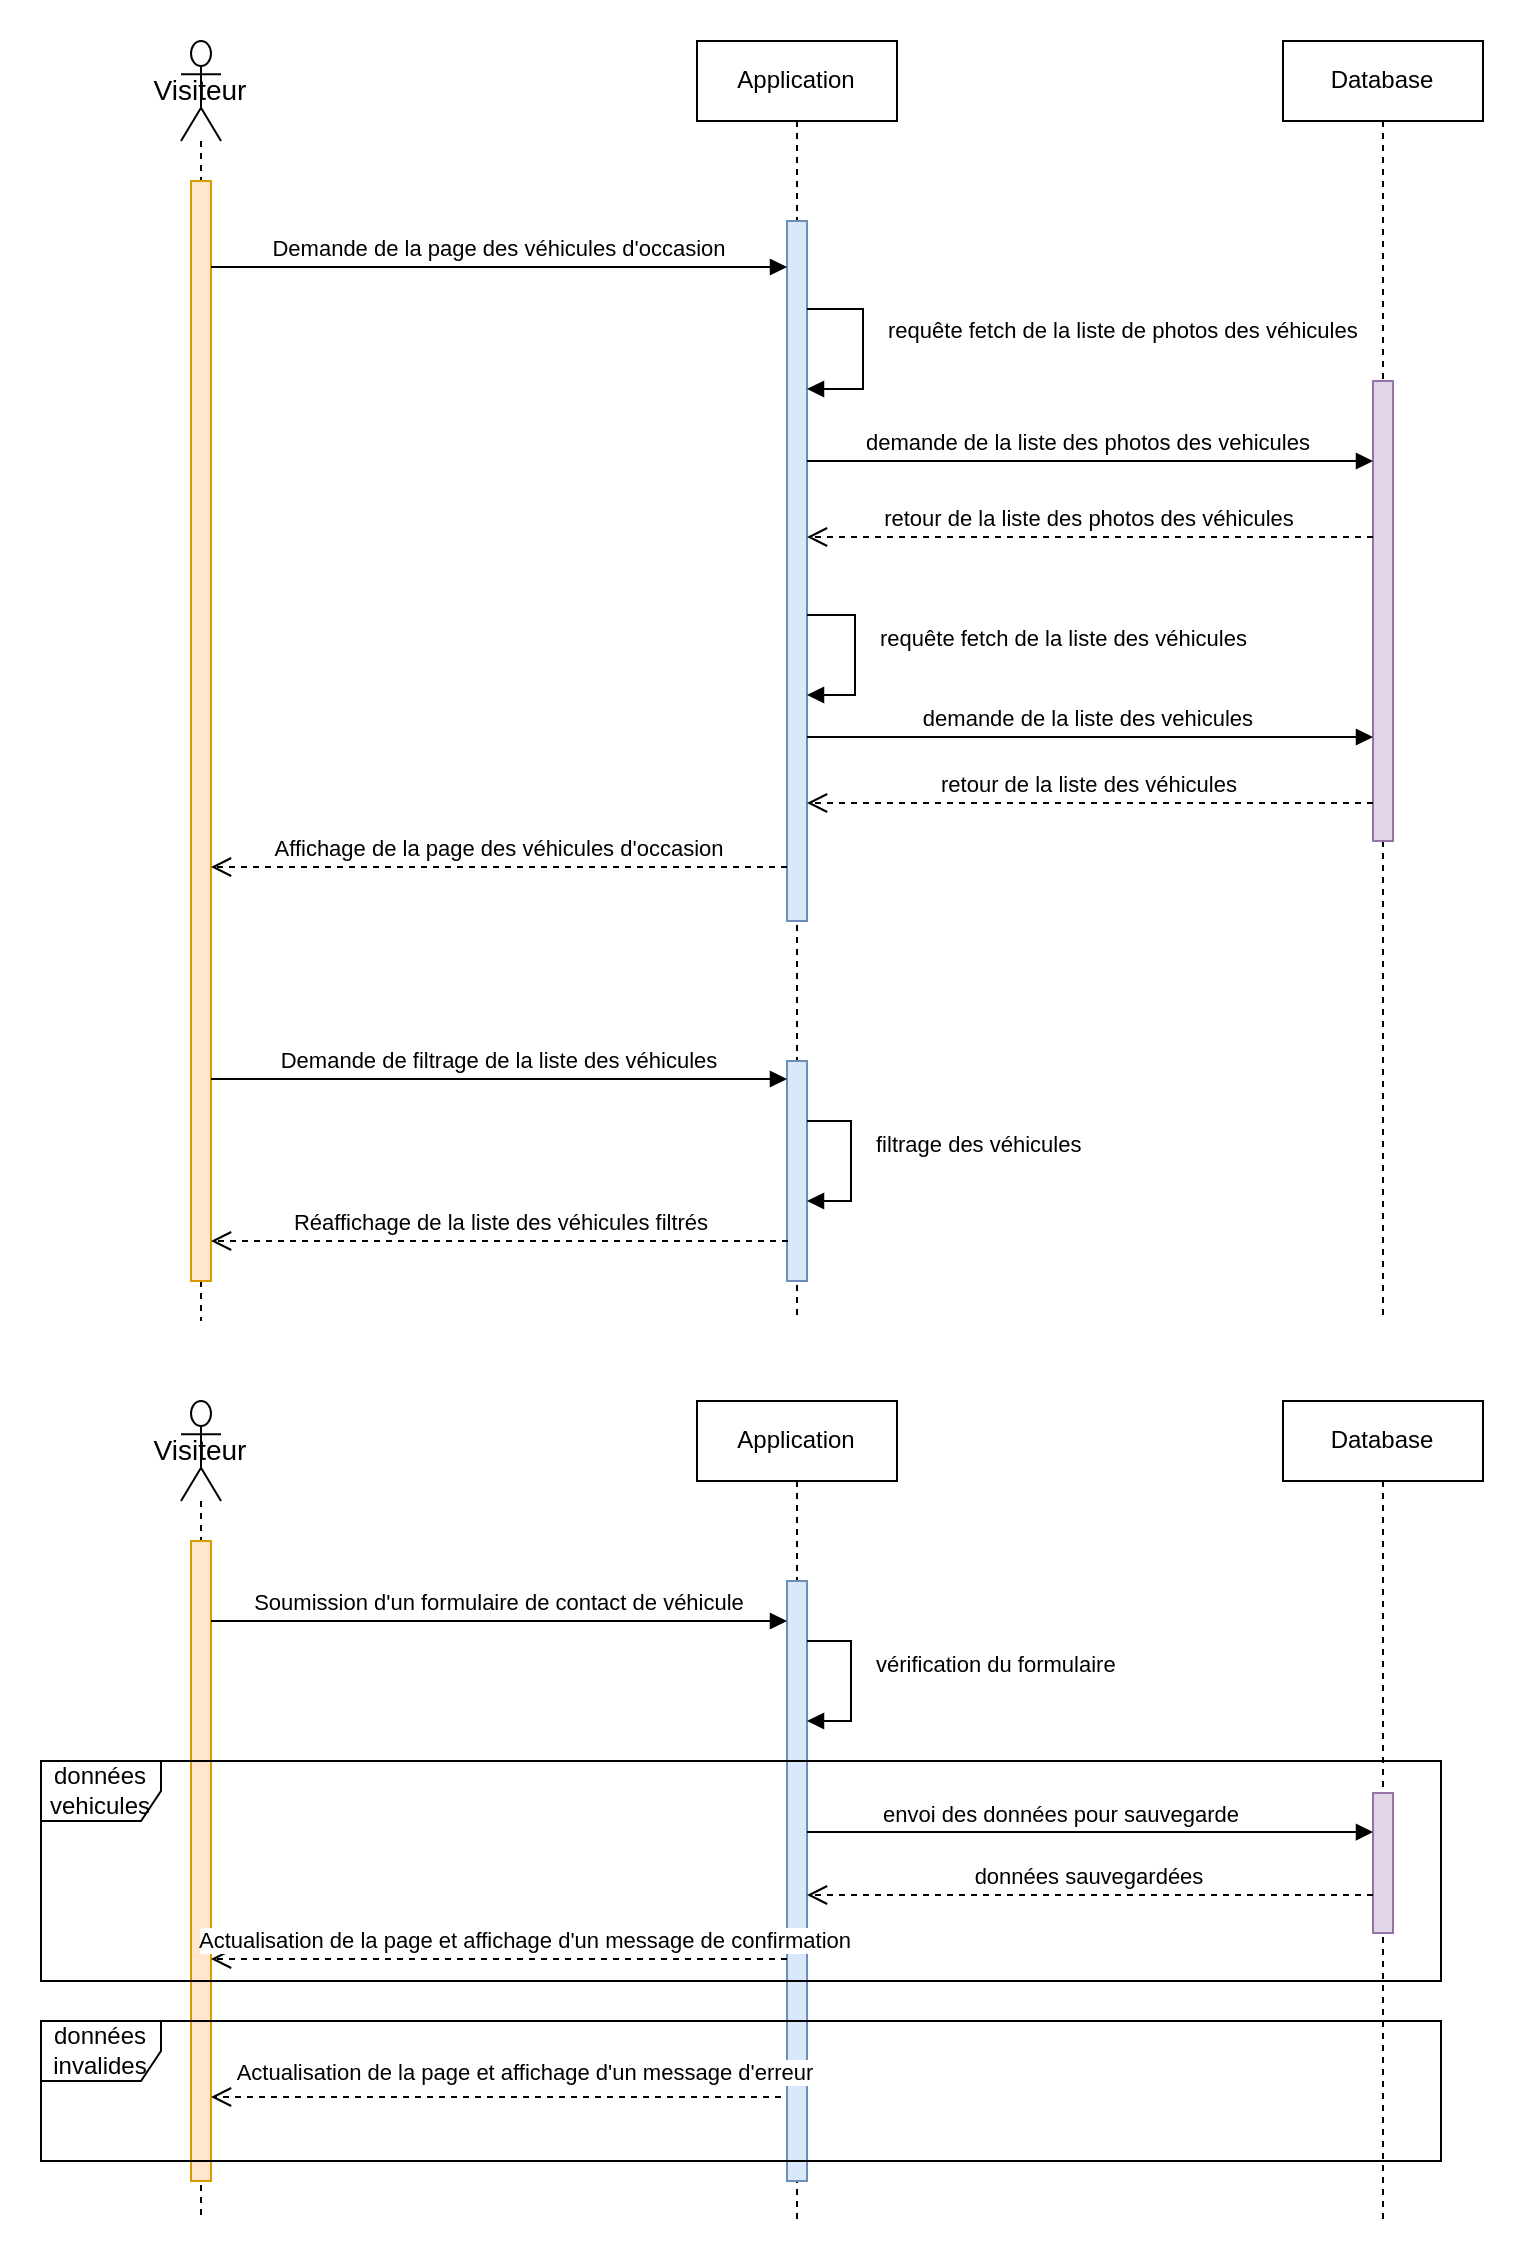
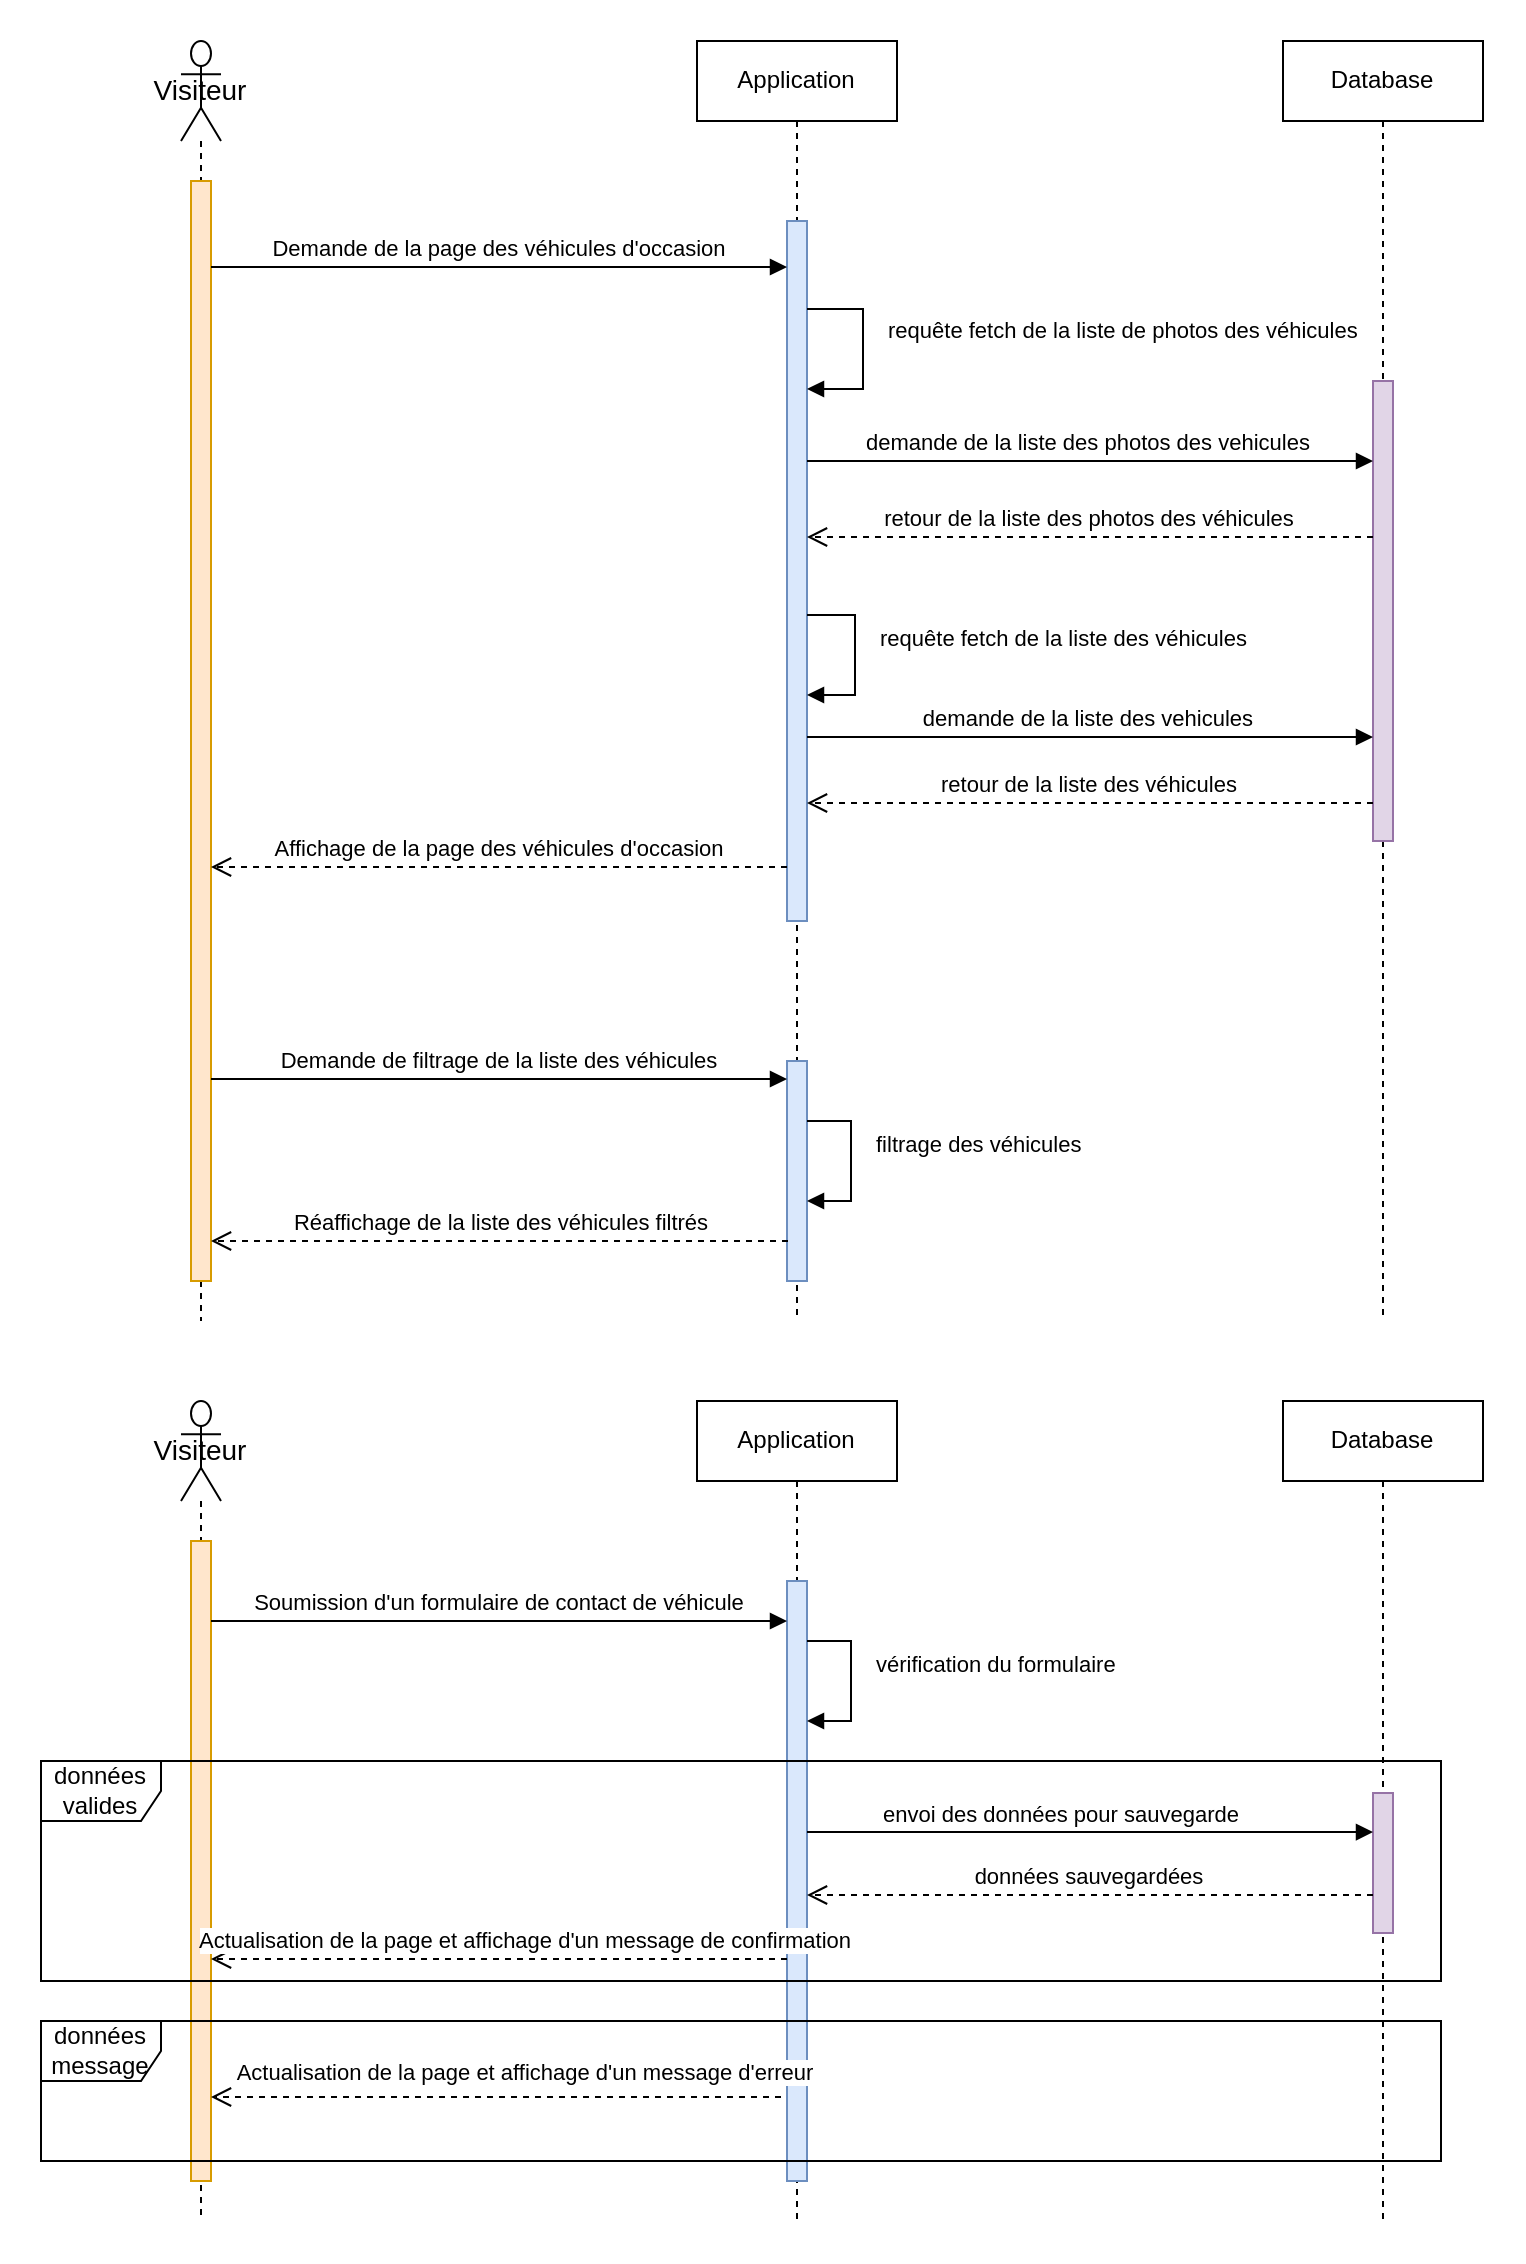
node "données vehicules": label "données vehicules" -> "données valides"
node "données invalides": label "données invalides" -> "données message"
